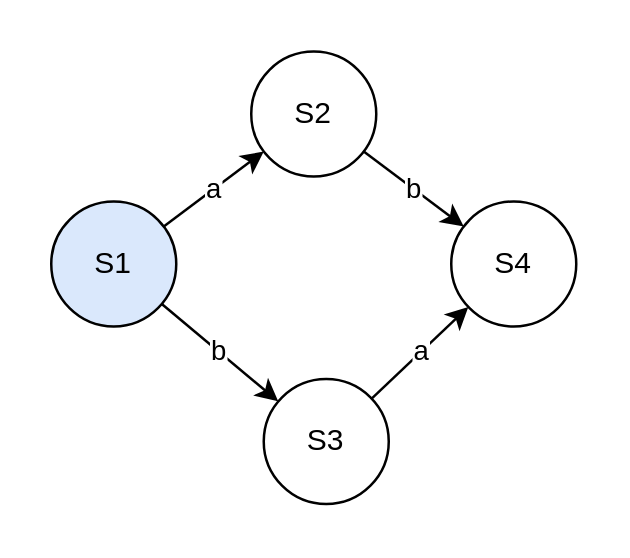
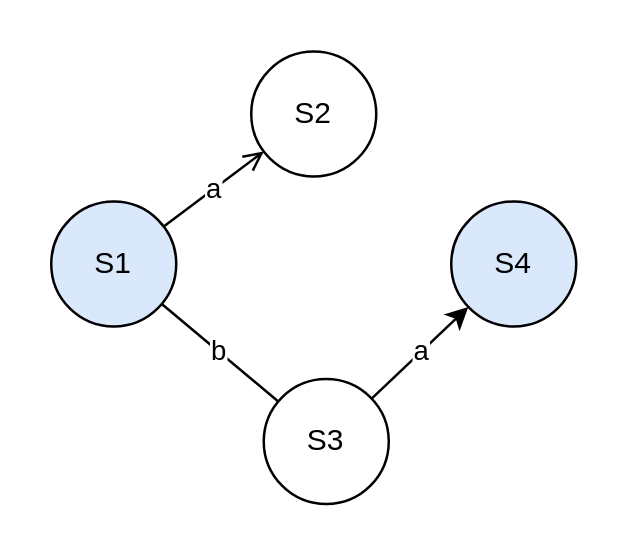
edge "S1" -> "S2": arrowhead classic -> open
edge "S2" -> "S4": removed, label "b"
node "S4": fillcolor #ffffff -> #dae8fc
edge "S1" -> "S3": arrowhead classic -> none
